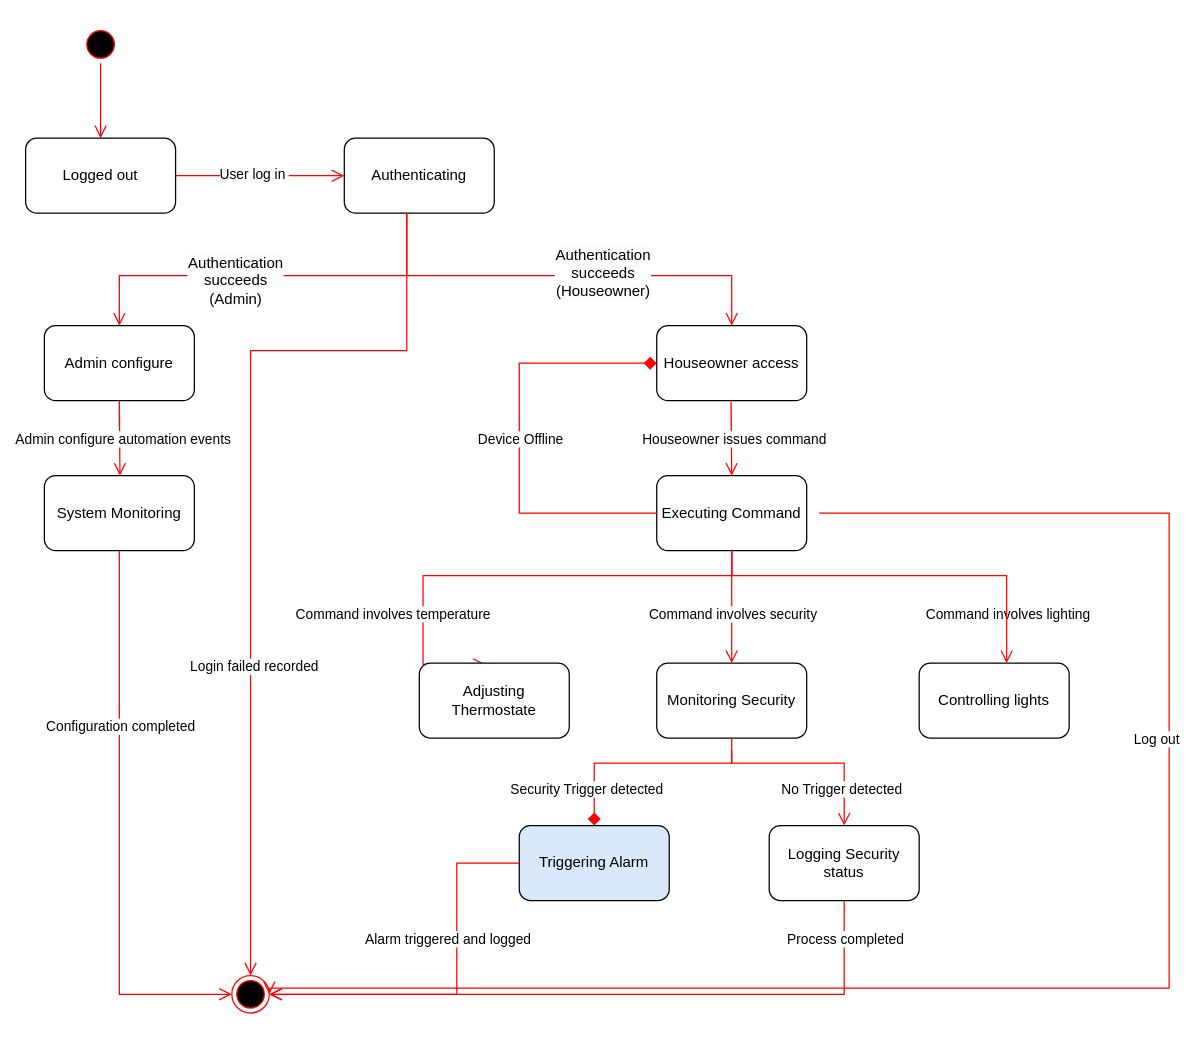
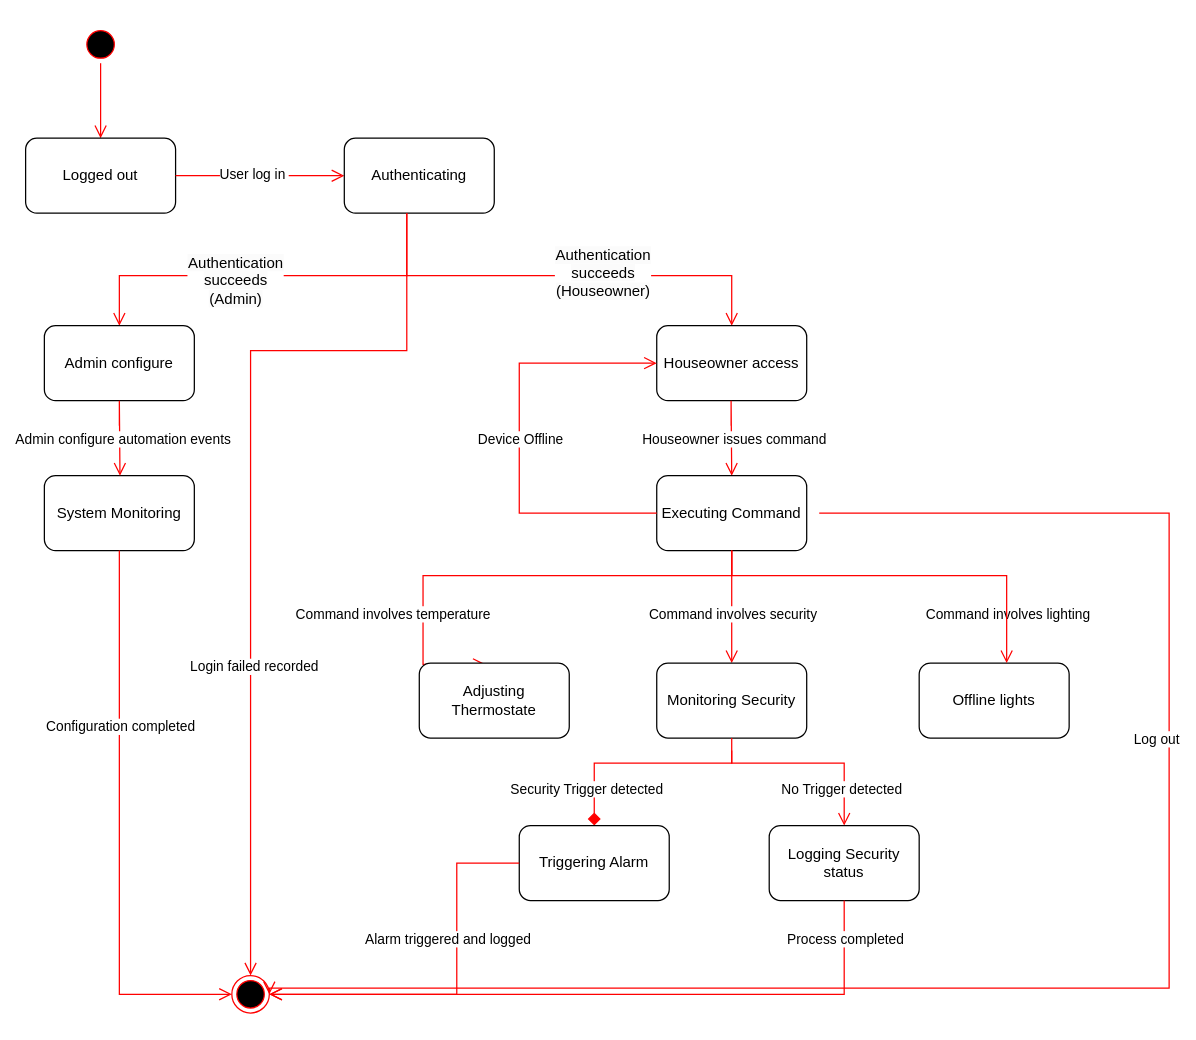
edge "Executing Command" -> "Houseowner access": arrowhead diamond -> open
node "Controlling lights": label "Controlling lights" -> "Offline lights"
node "Triggering Alarm": fillcolor #dae8fc -> #ffffff
